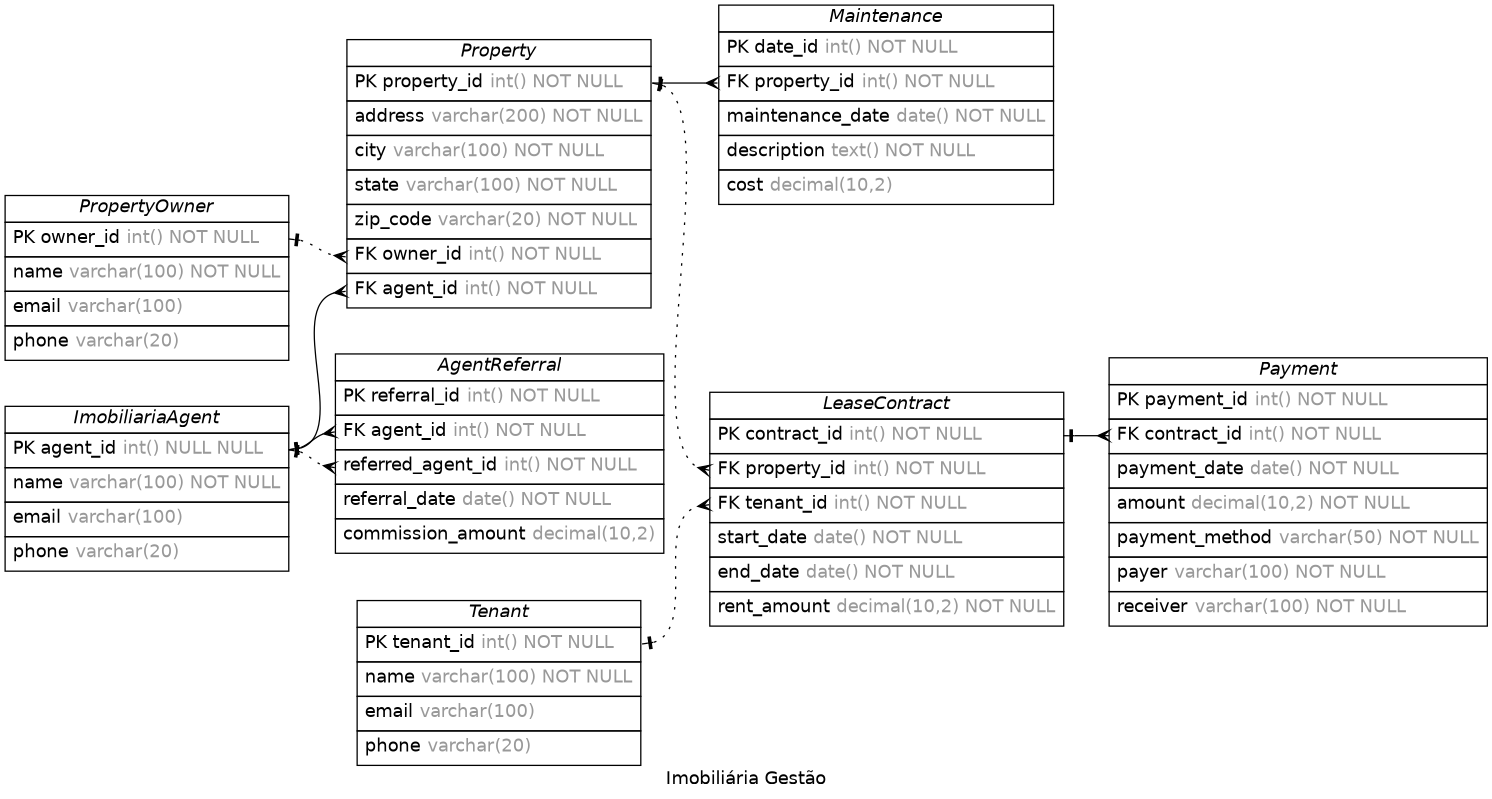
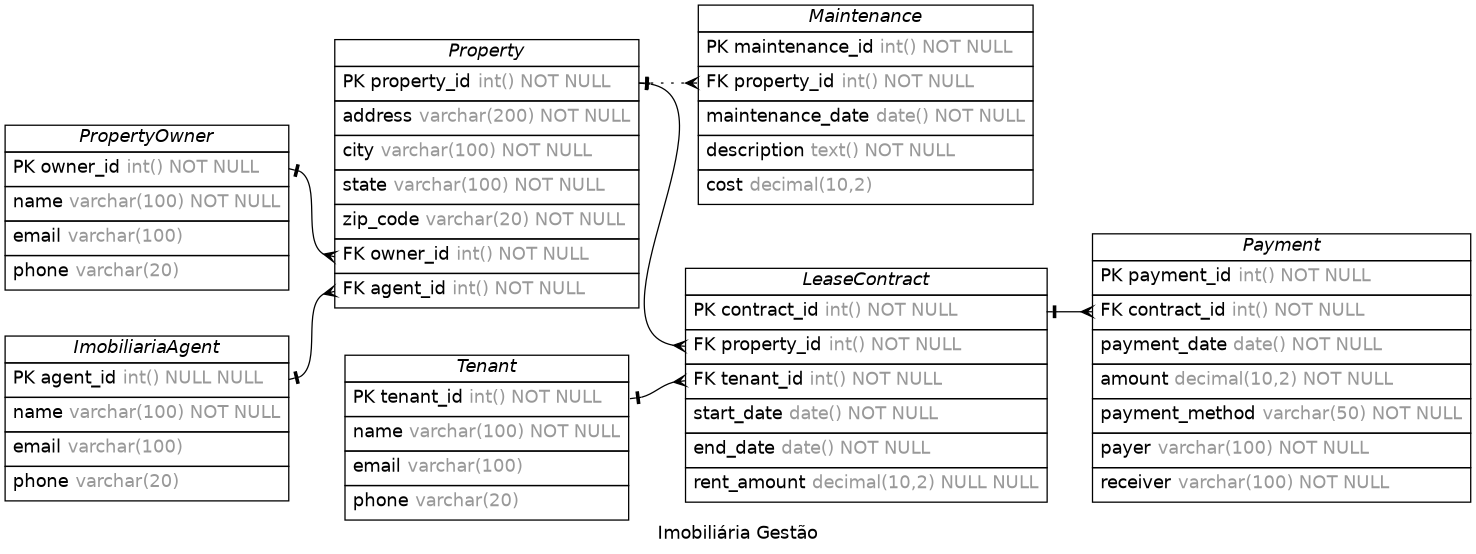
node "Maintenance": text "PK date_id" -> "PK maintenance_id"
edge "Maintenance" -- "Property": style bold -> dotted
edge "Property" -- "PropertyOwner": style dotted -> solid
edge "Property" -- "LeaseContract": style dotted -> solid
node "AgentReferral": removed
edge "LeaseContract" -- "Tenant": style dotted -> solid
node "LeaseContract": text "decimal(10,2) NOT NULL" -> "decimal(10,2) NULL NULL"
